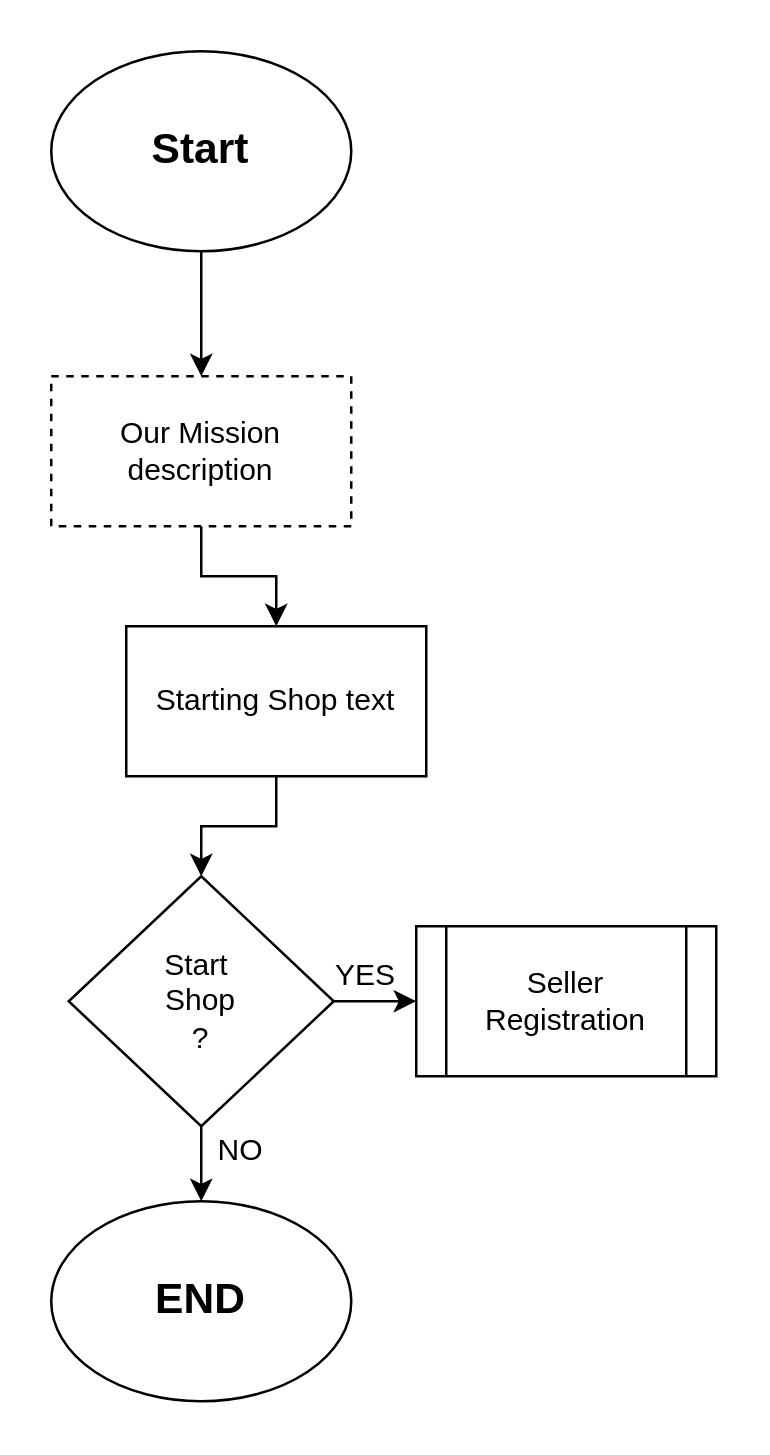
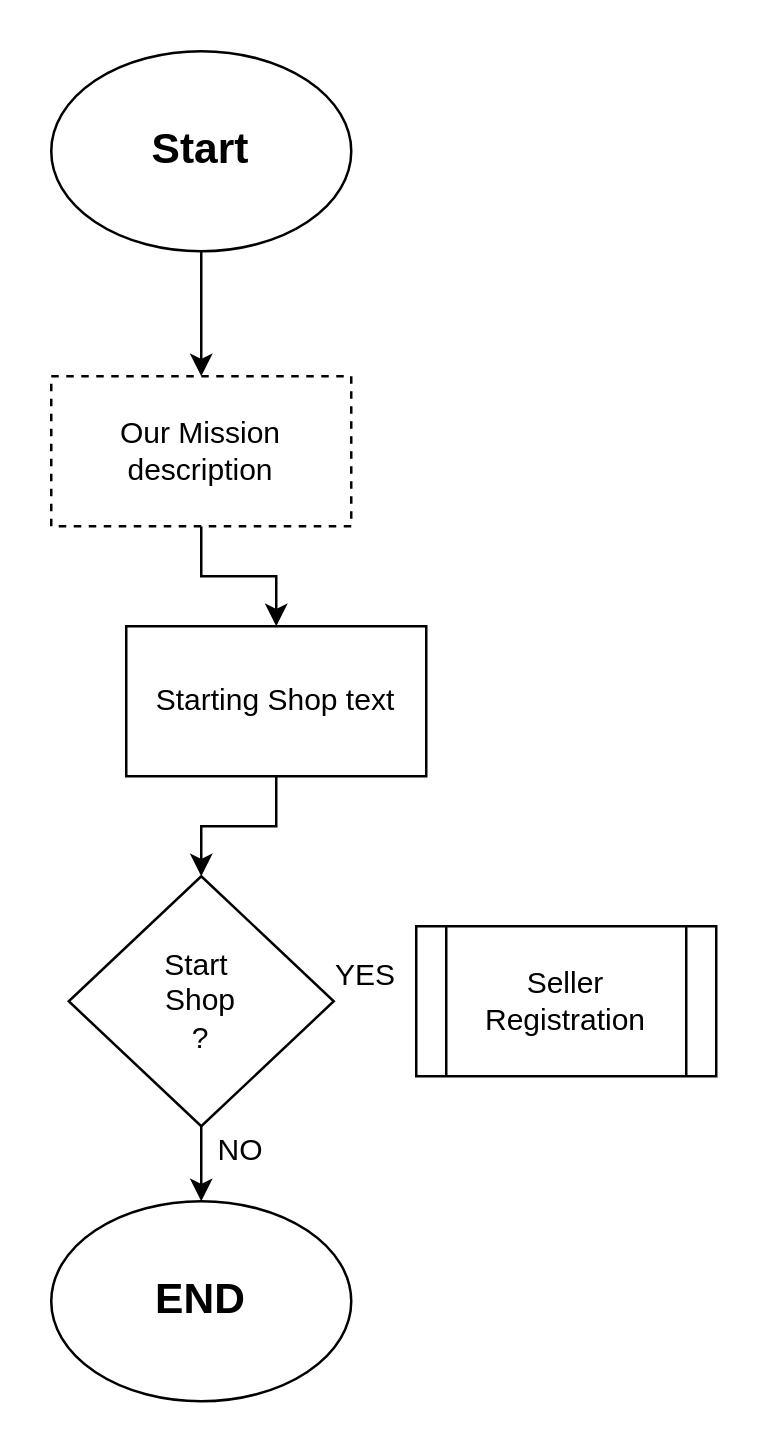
edge "Start Shop ?" -> "Seller Registration": removed
